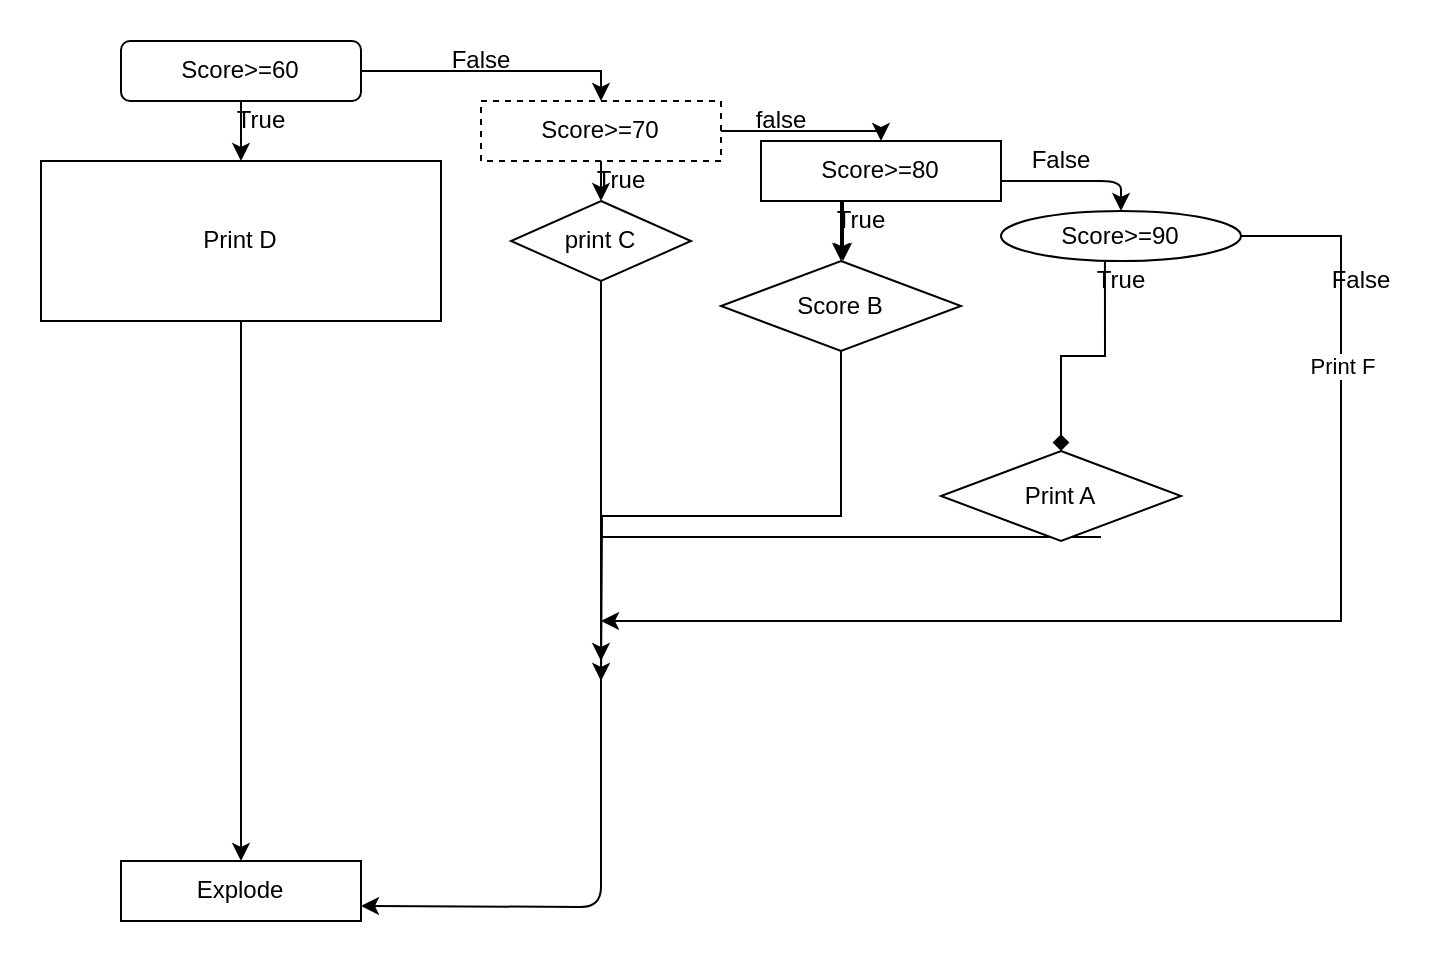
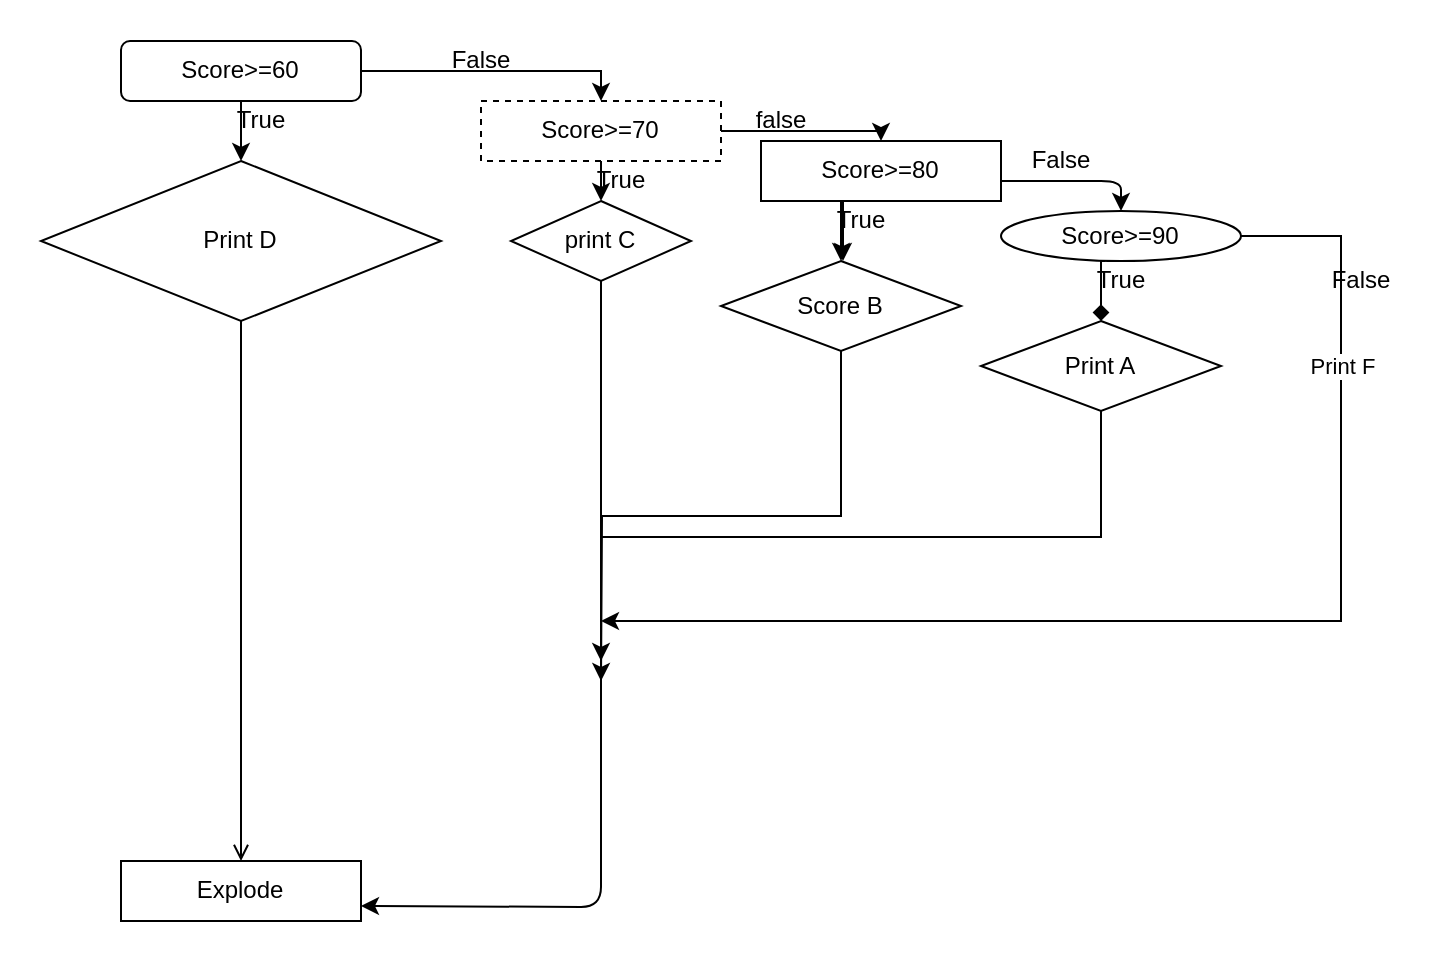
node "Print D": shape rectangle -> diamond
node "Print A": moved (1061, 496) -> (1101, 366)
edge "Print D" -> "Explode": arrowhead classic -> open
